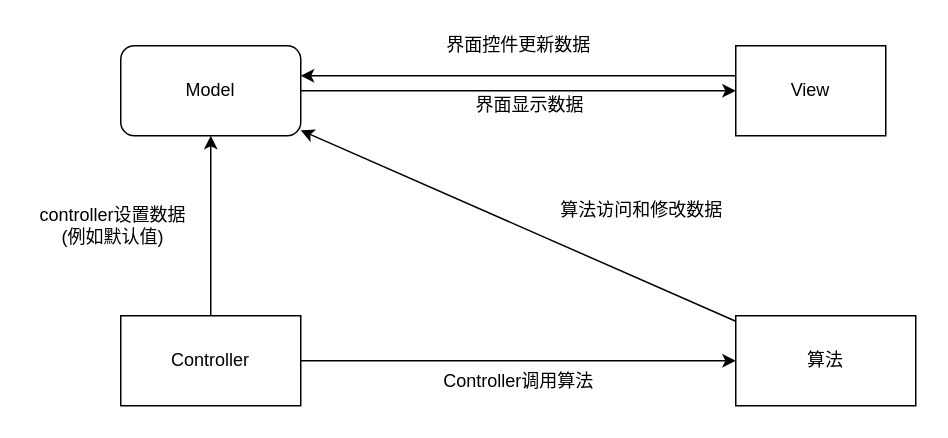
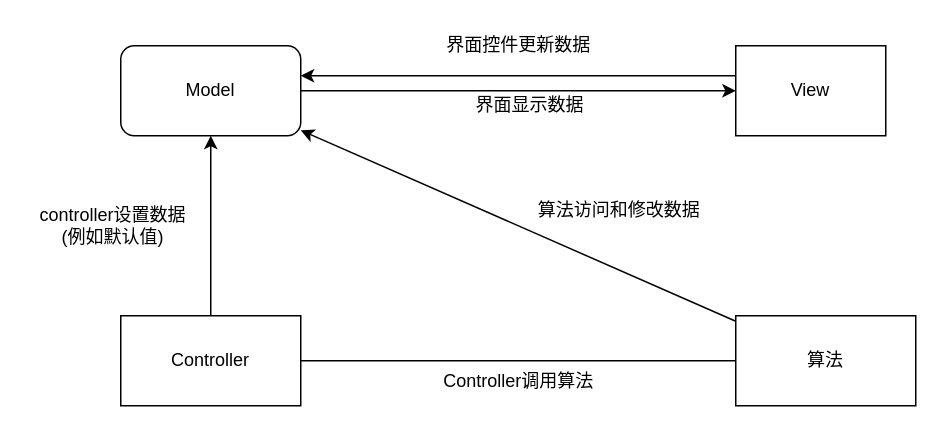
node "算法访问和修改数据": moved (642, 211) -> (620, 211)
edge "Controller" -> "算法": arrowhead classic -> none
